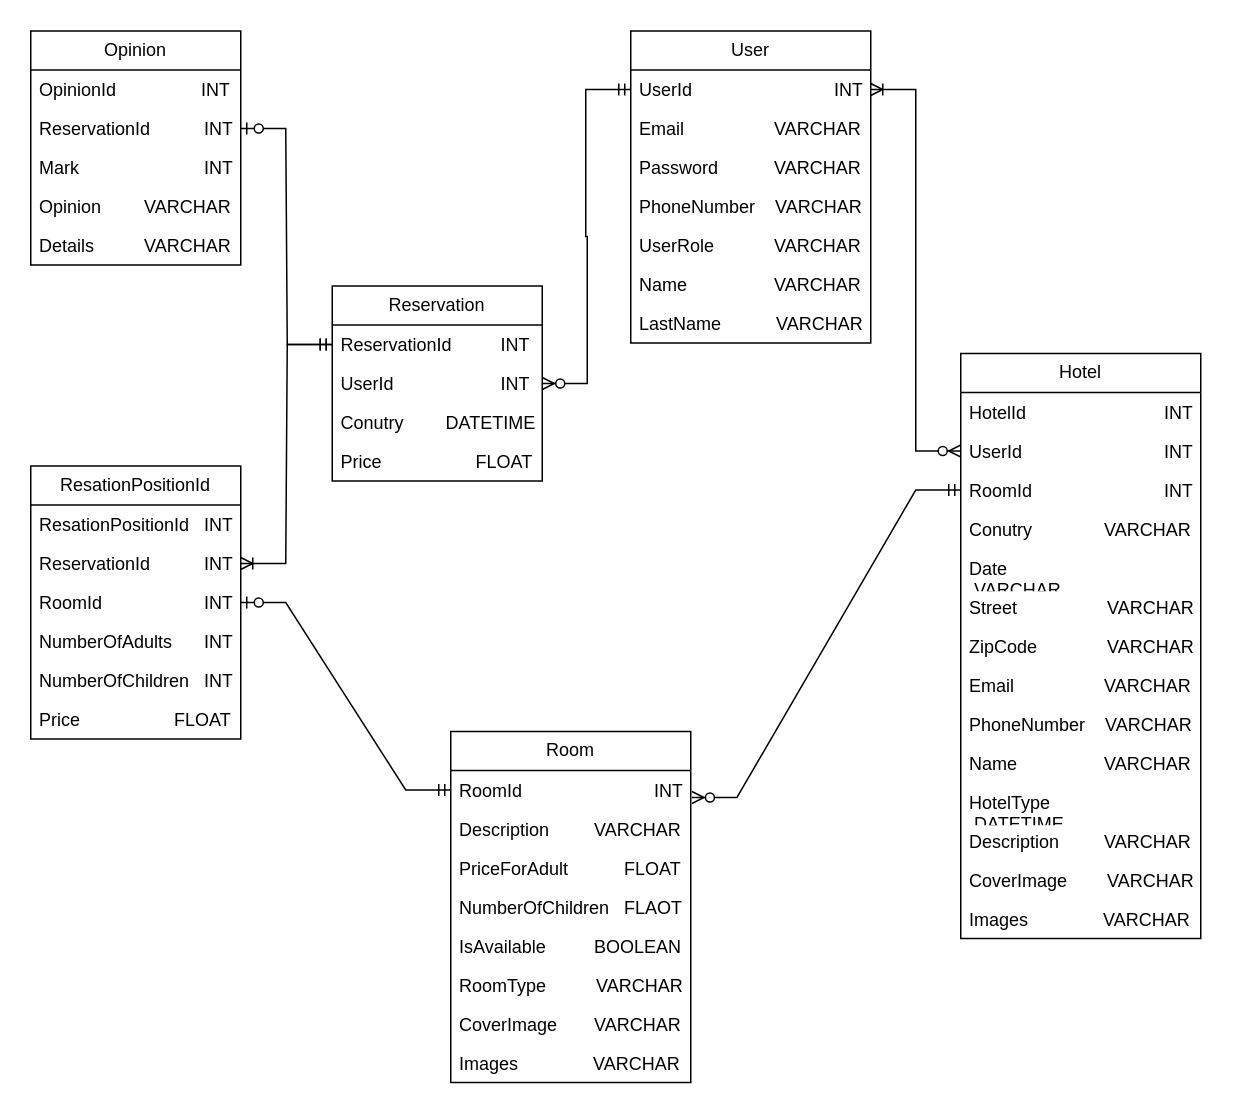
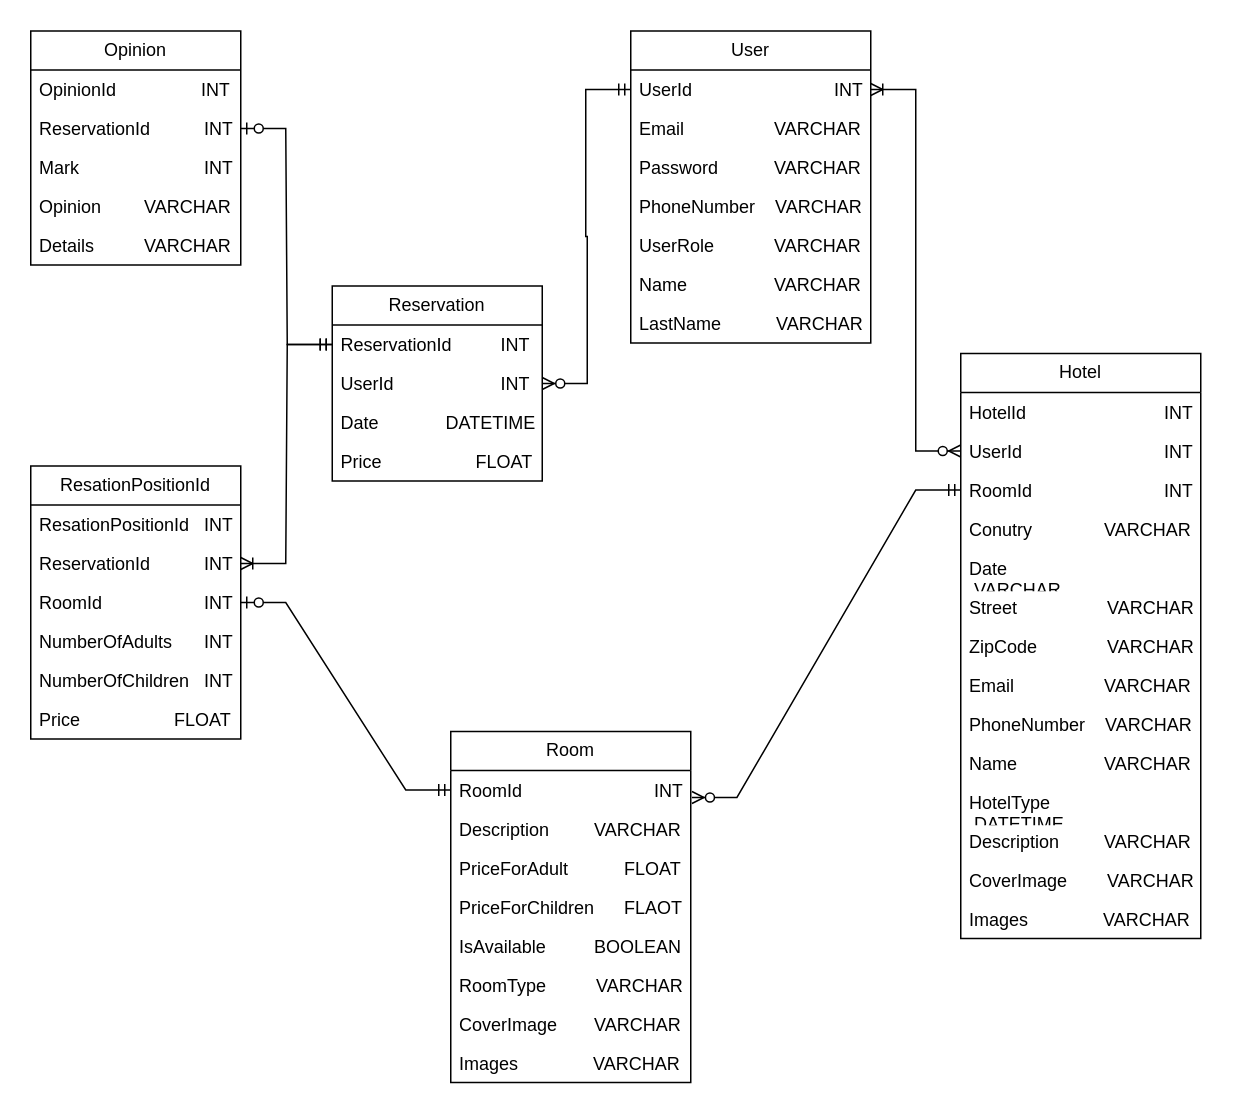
node "Conutry DATETIME": label "Conutry DATETIME" -> "Date DATETIME"
node "NumberOfChildren FLAOT": label "NumberOfChildren FLAOT" -> "PriceForChildren FLAOT"
